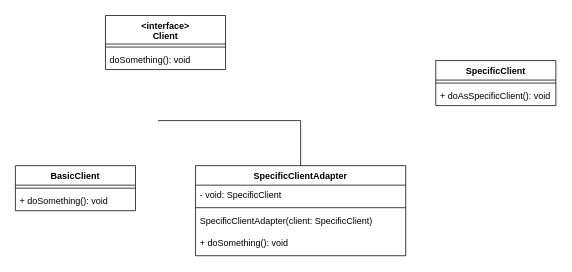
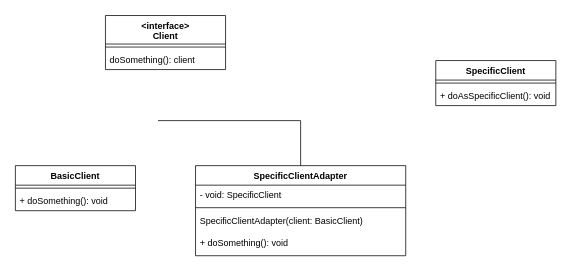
node "doSomething(): void": label "doSomething(): void" -> "doSomething(): client"
node "SpecificClientAdapter(client: SpecificClient)": label "SpecificClientAdapter(client: SpecificClient)" -> "SpecificClientAdapter(client: BasicClient)"
